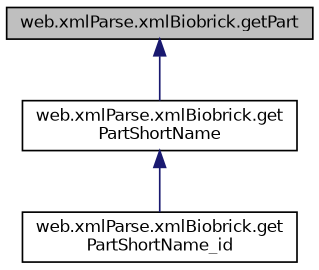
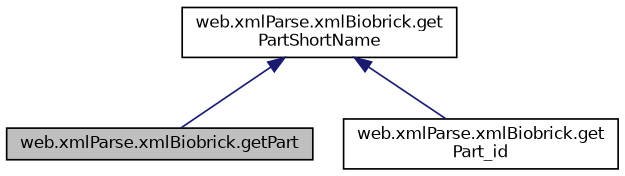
edge "web.xmlParse.xmlBiobrick.get PartShortName" -> "web.xmlParse.xmlBiobrick.getPart": reversed
node "web.xmlParse.xmlBiobrick.get PartShortName_id": label "web.xmlParse.xmlBiobrick.get PartShortName_id" -> "web.xmlParse.xmlBiobrick.get Part_id"
